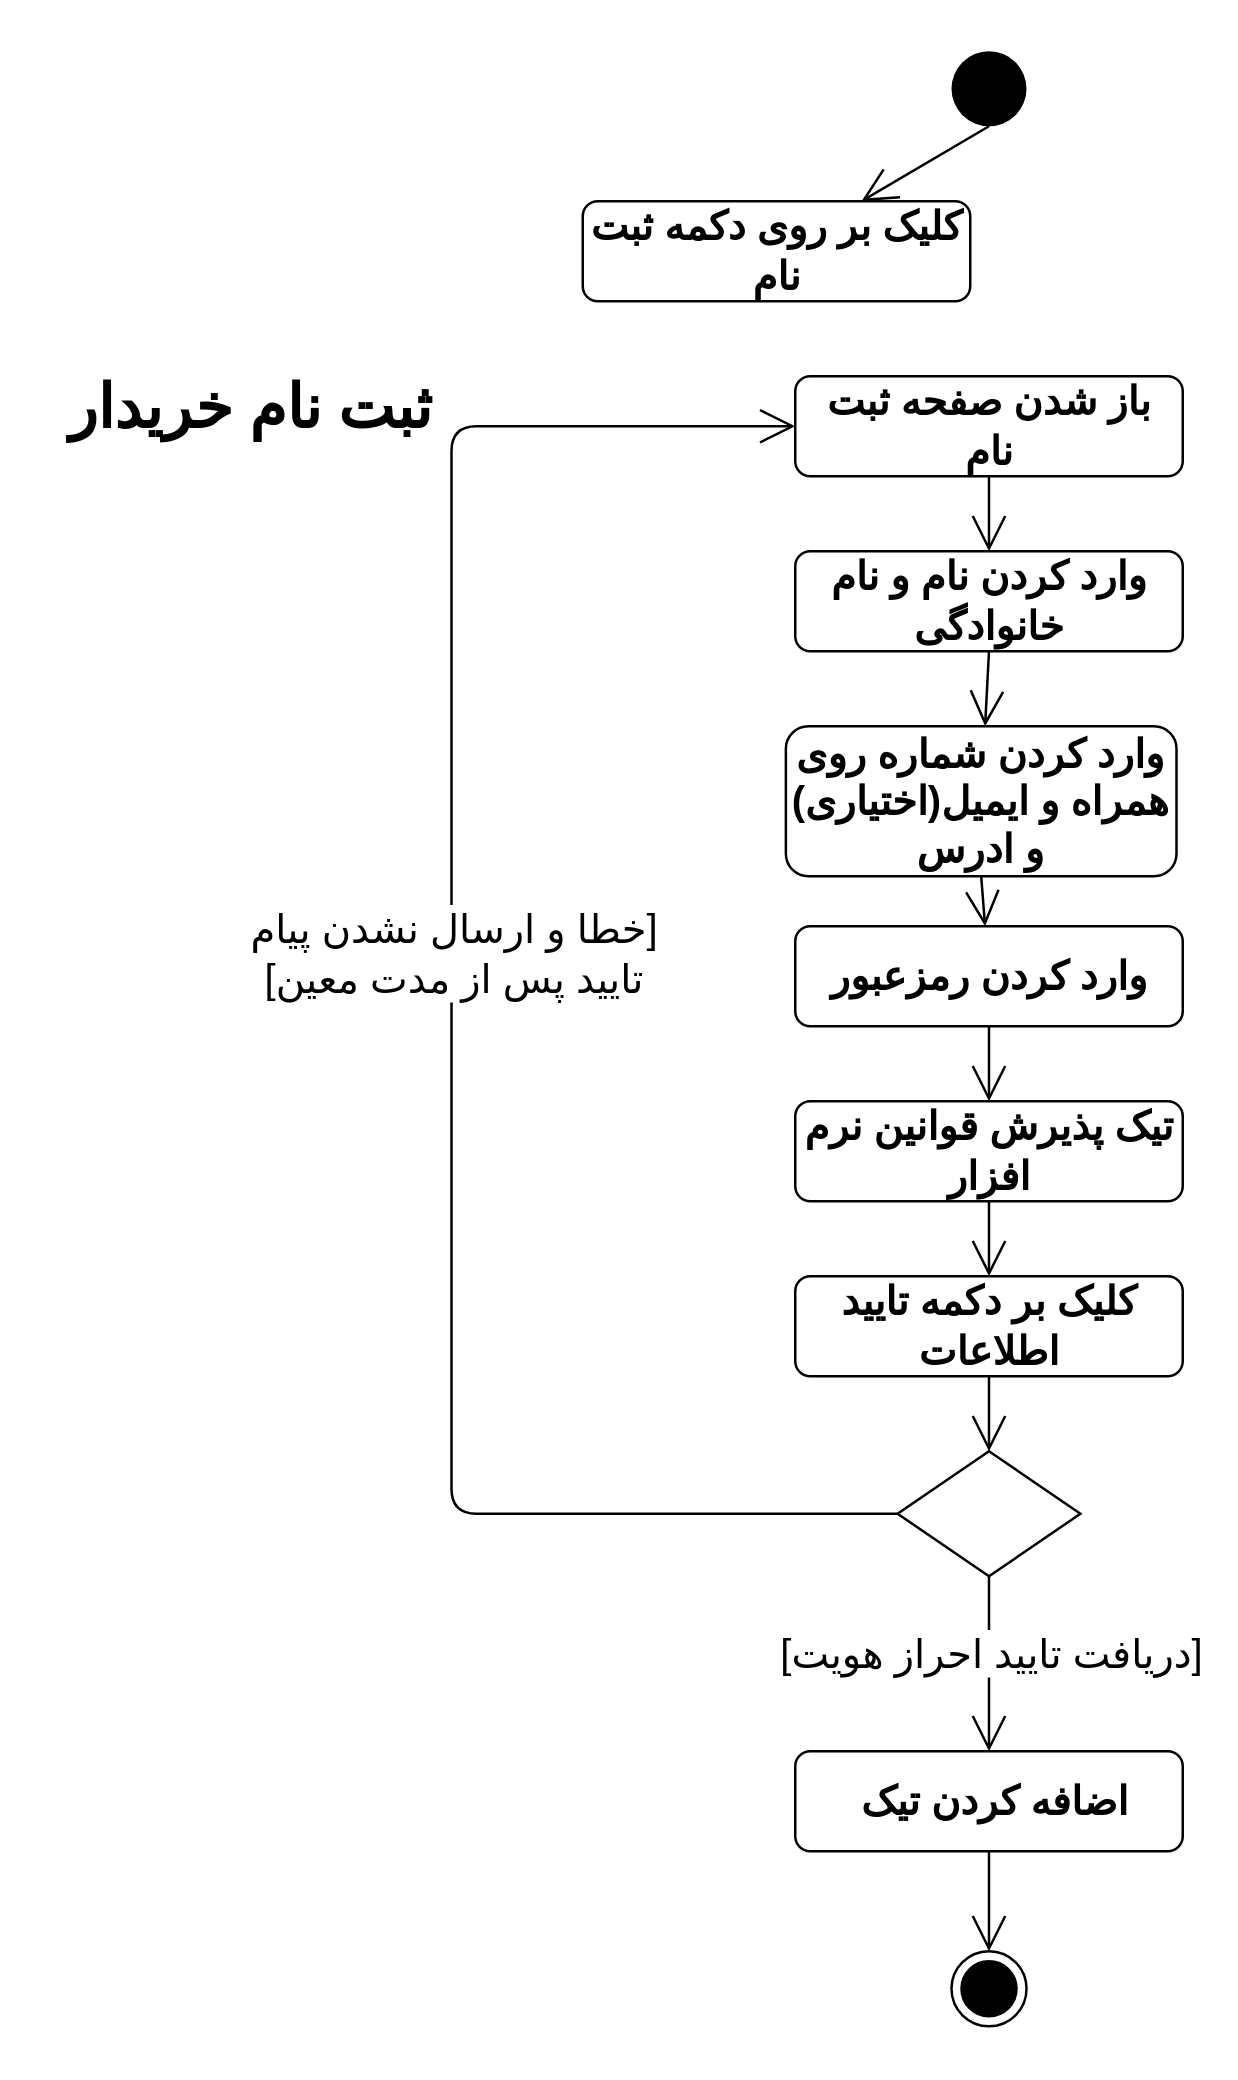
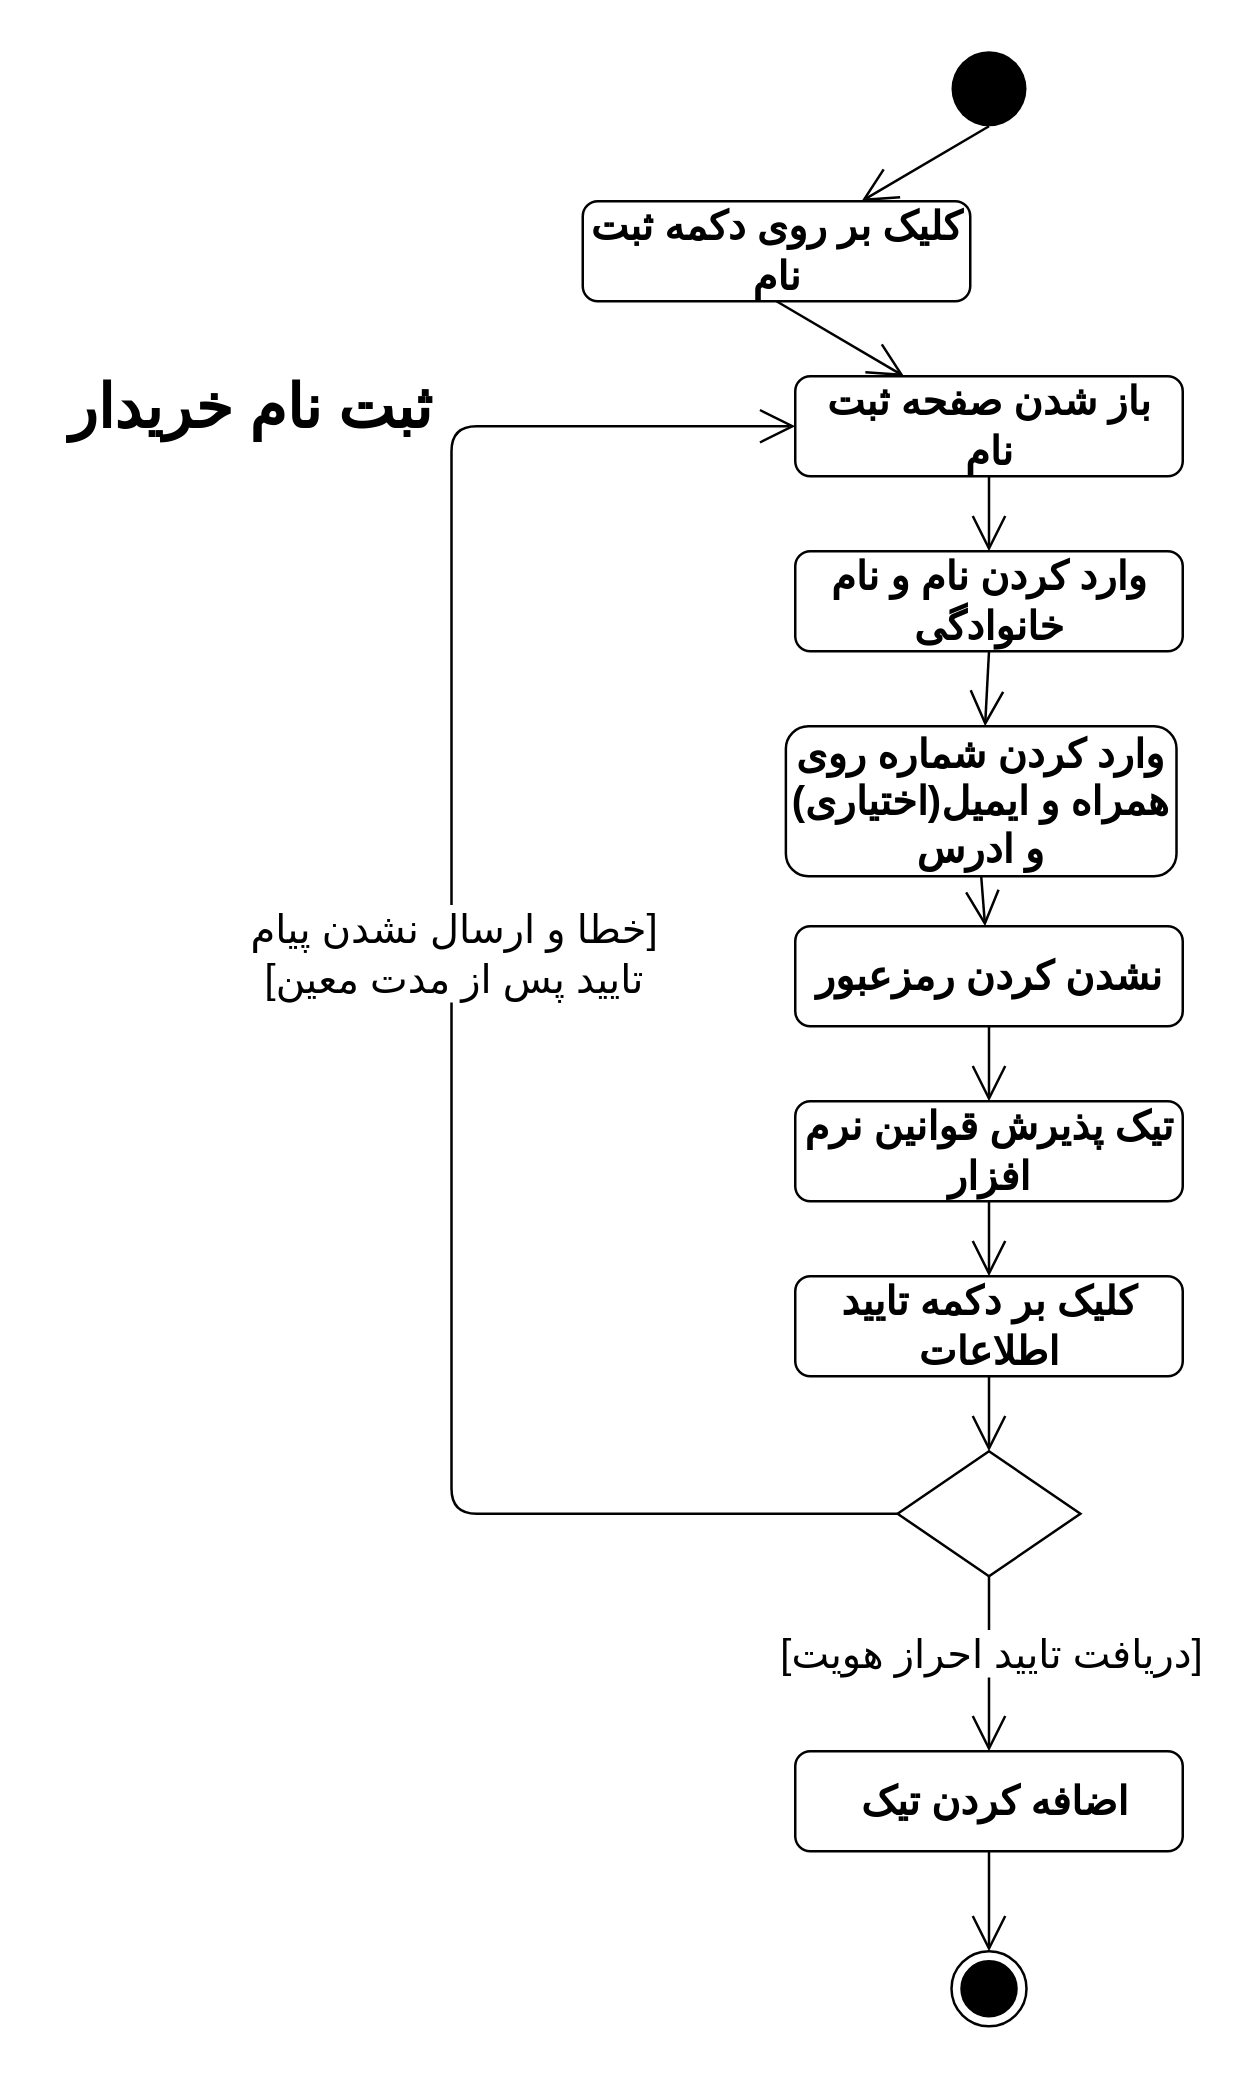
edge "کلیک بر روی دکمه ثبت نام" -> "باز شدن صفحه ثبت نام": added
node "وارد کردن رمزعبور": label "وارد کردن رمزعبور" -> "نشدن کردن رمزعبور"
